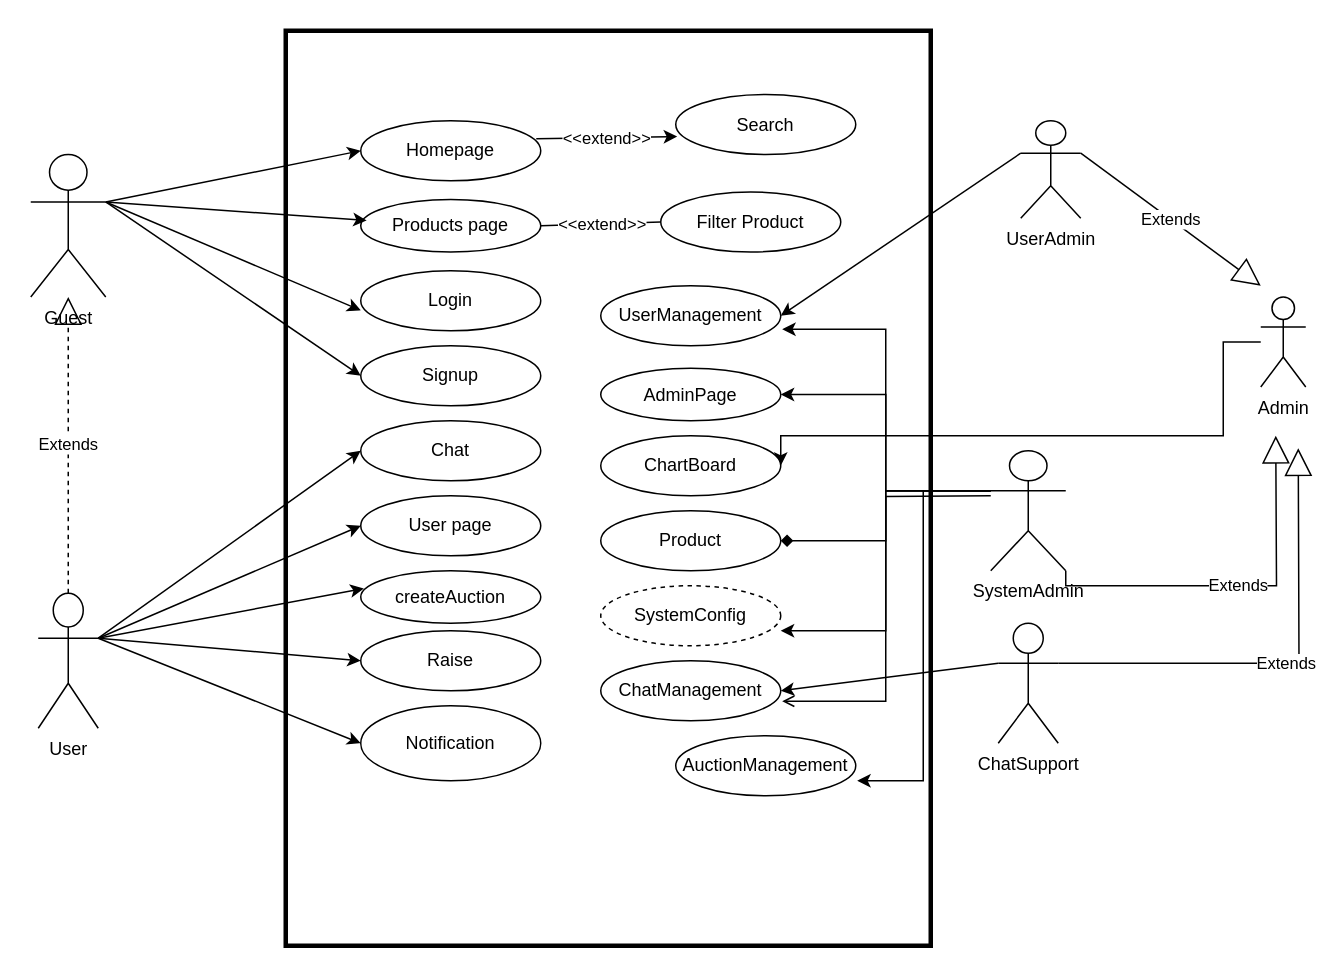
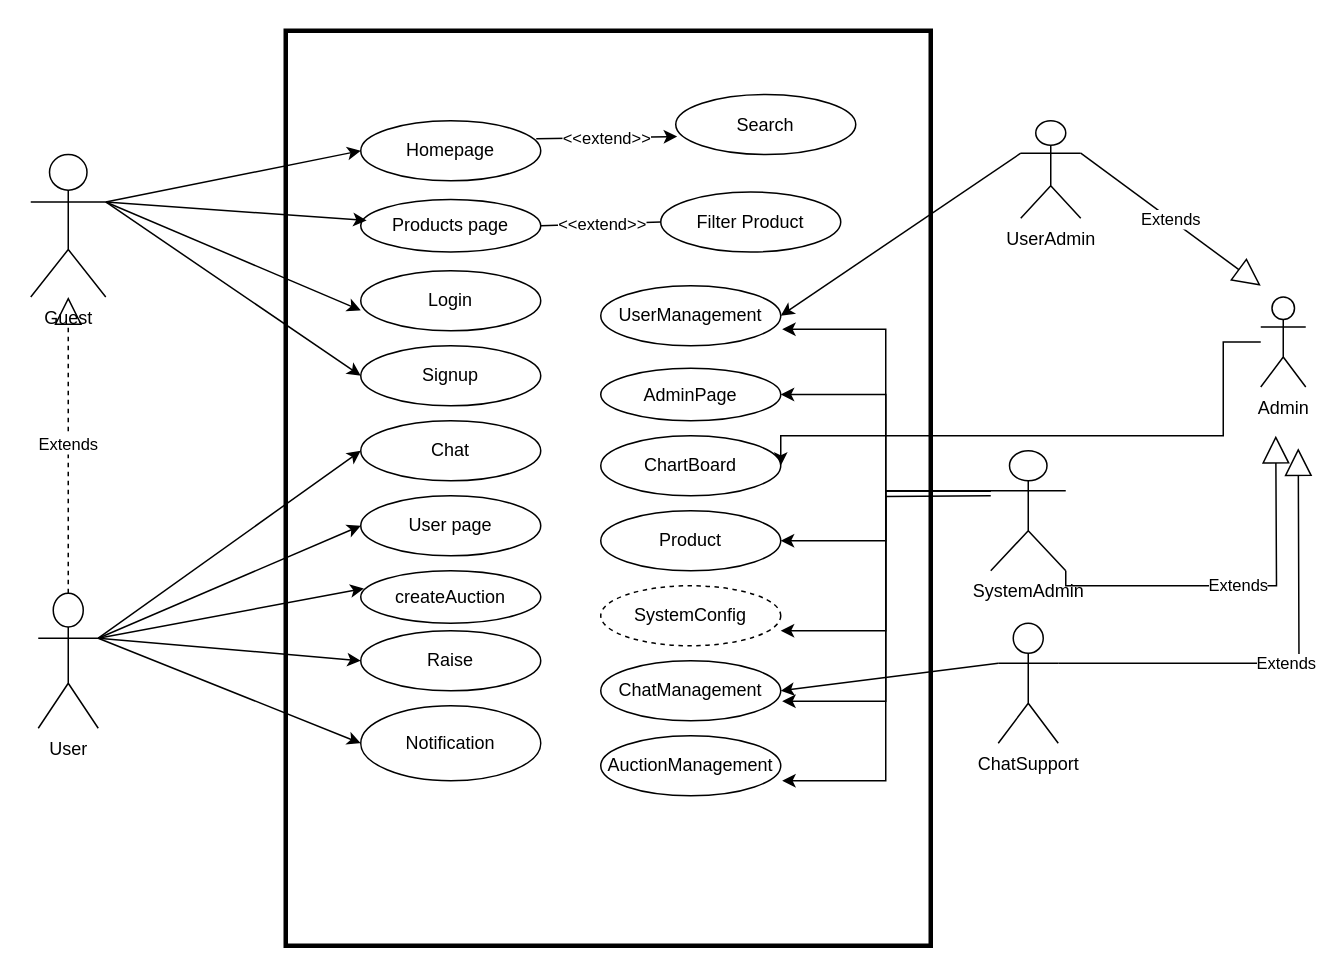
edge "SystemAdmin" -> "Product": arrowhead diamond -> classic
edge "SystemAdmin" -> "ChatManagement": arrowhead open -> classic
node "AuctionManagement": moved (766, 766) -> (691, 766)
